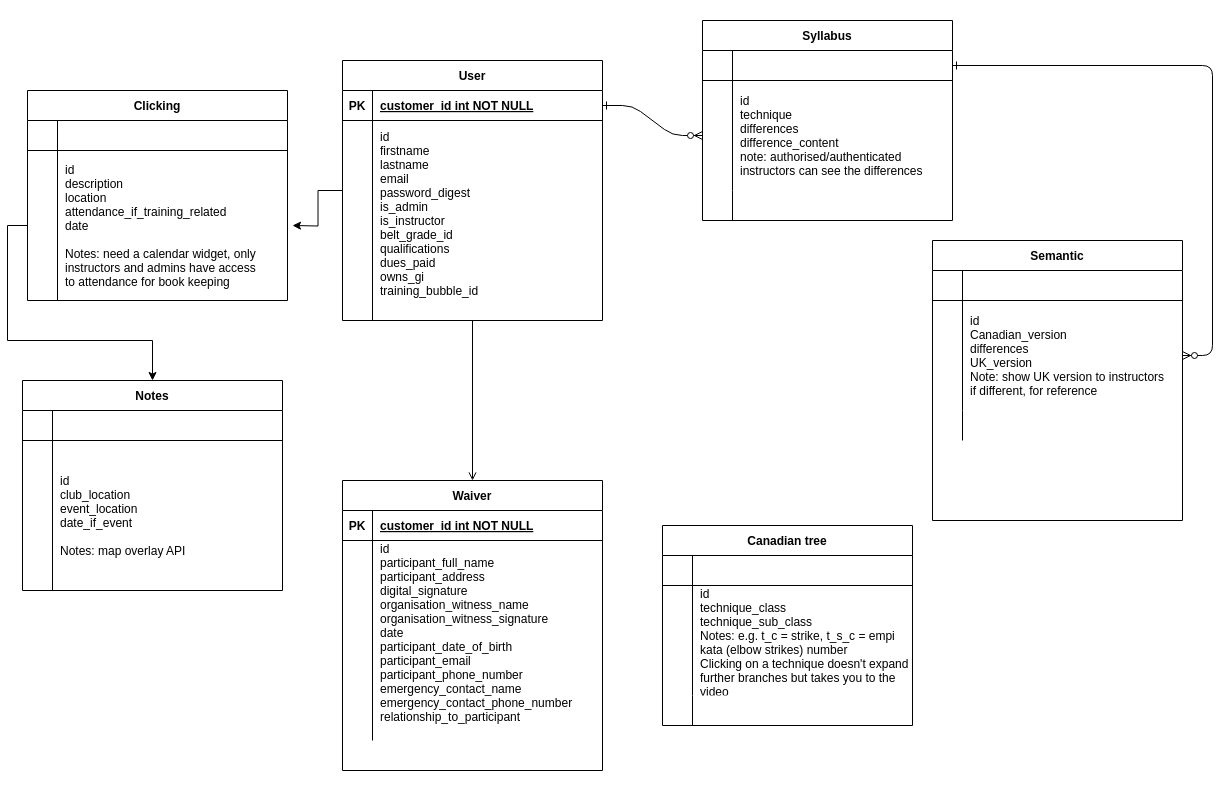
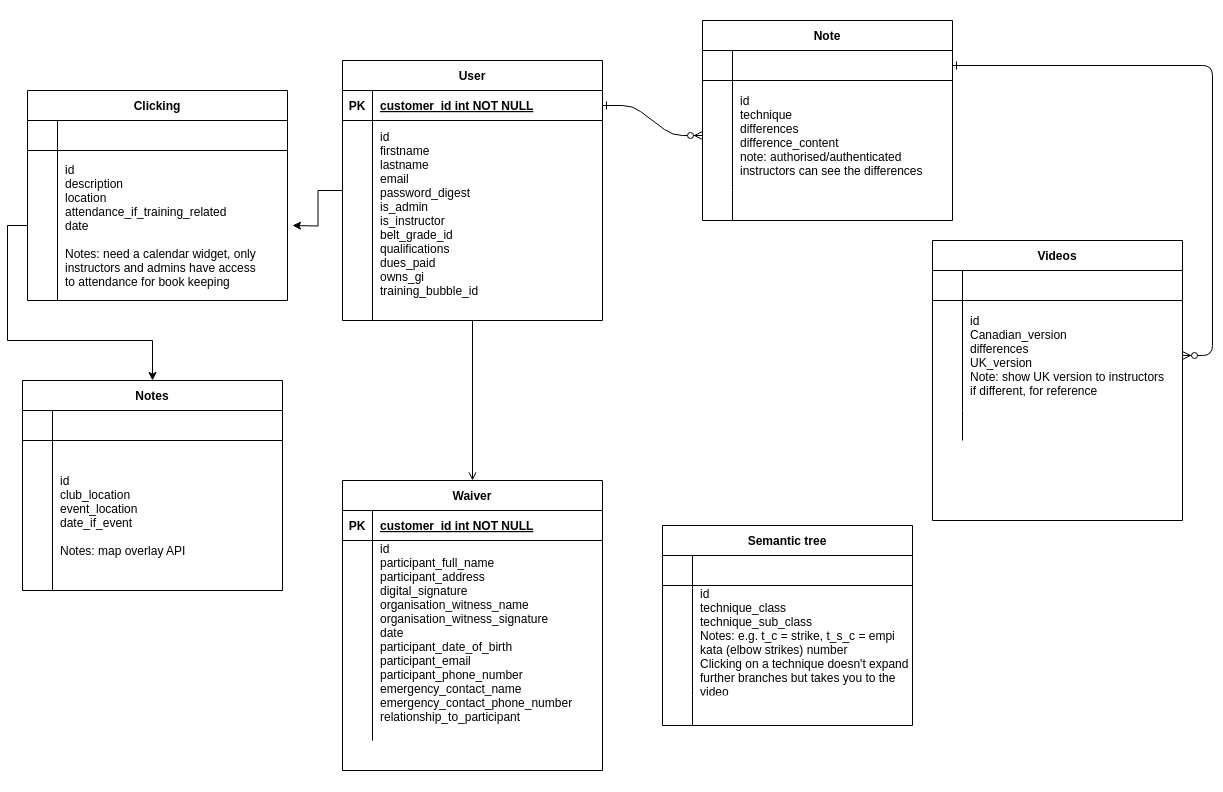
node "Syllabus": label "Syllabus" -> "Note"
node "Semantic": label "Semantic" -> "Videos"
node "Canadian tree": label "Canadian tree" -> "Semantic tree"
